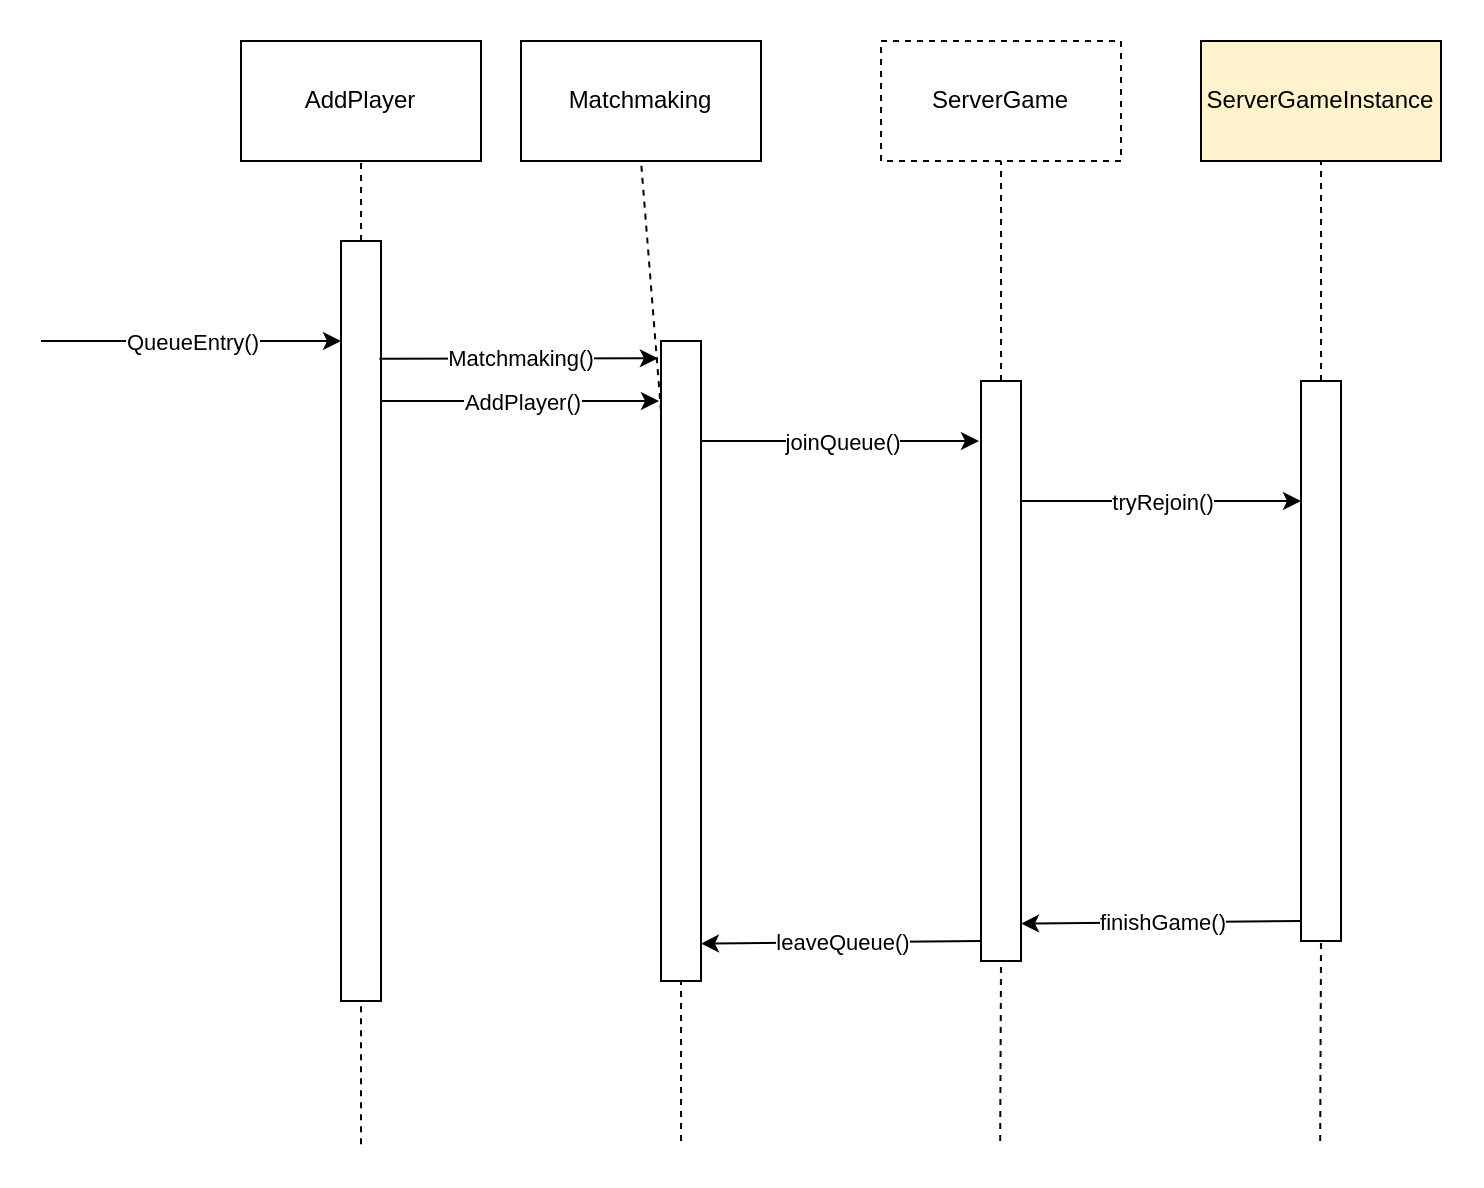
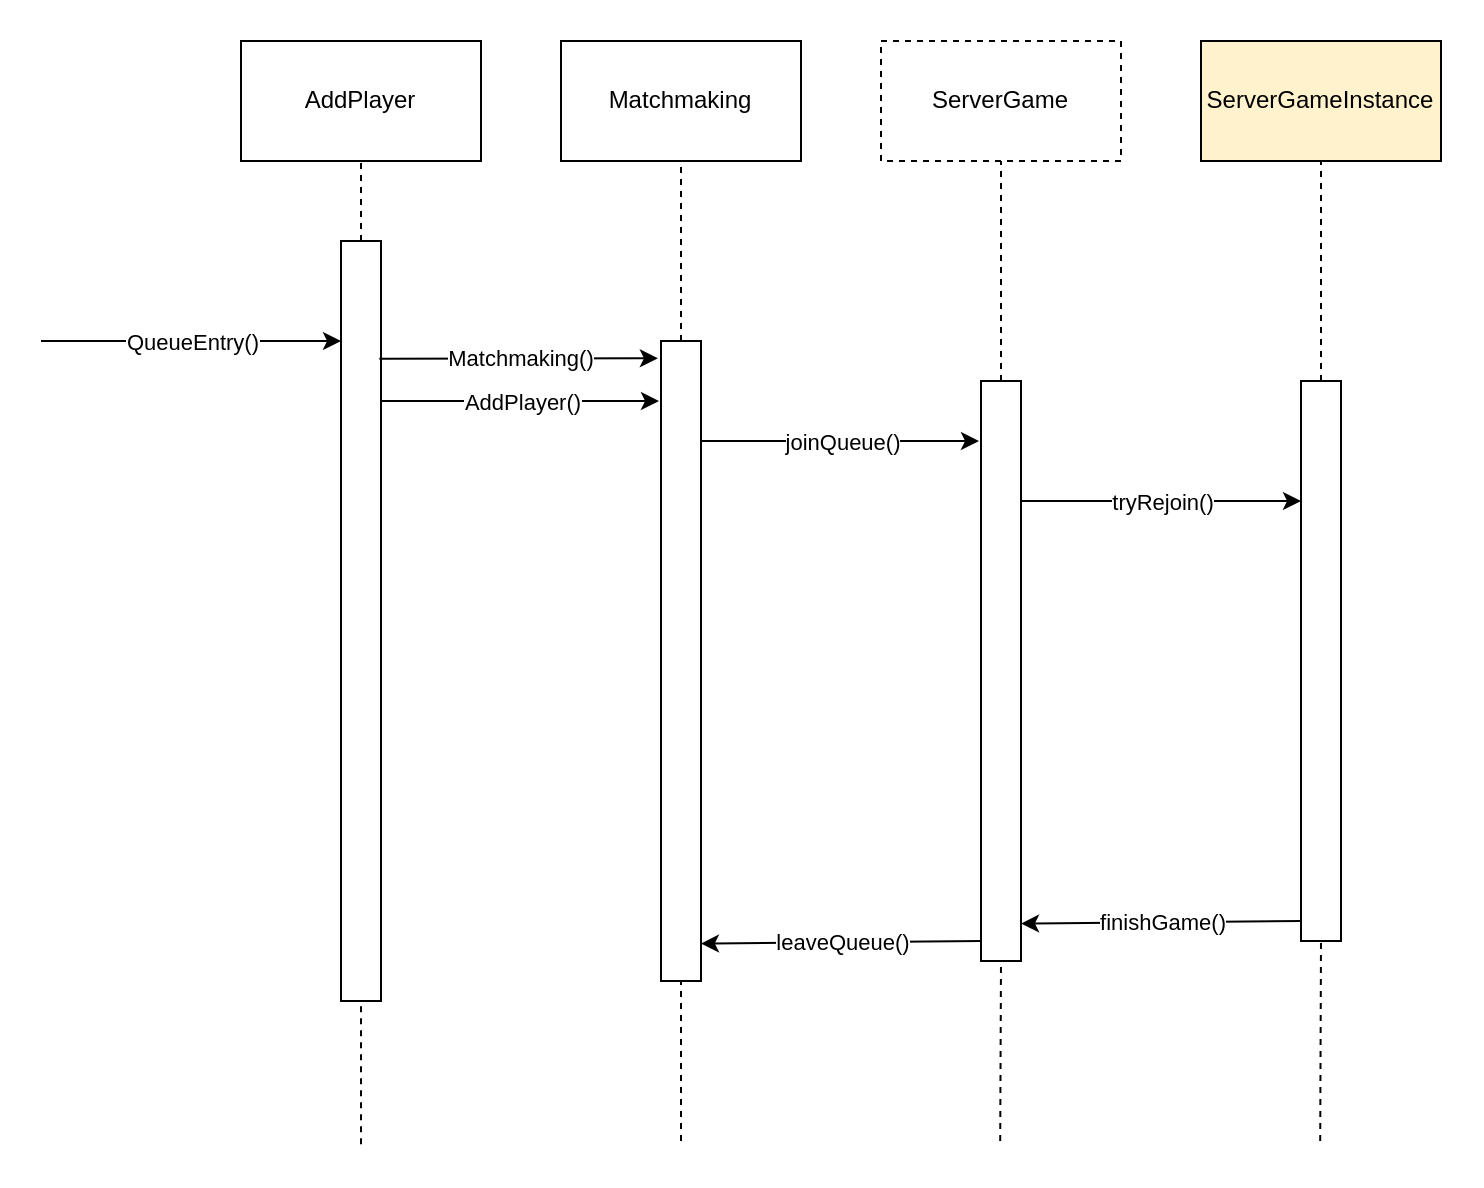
node "Matchmaking": moved (641, 101) -> (681, 101)
